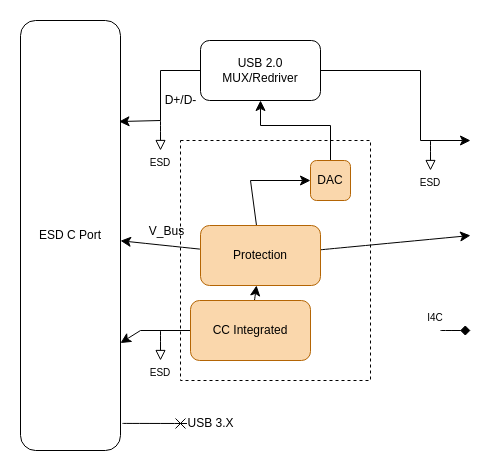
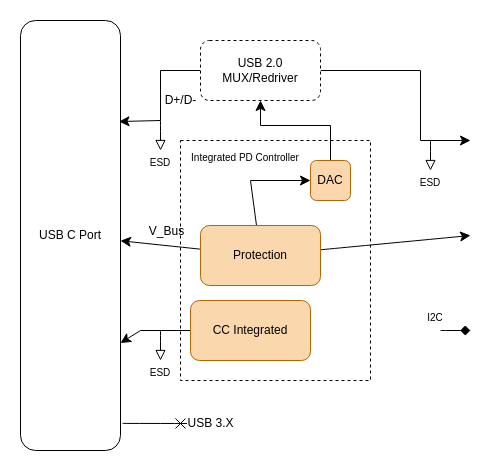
node "USB 2.0 MUX/Redriver": style solid -> dashed
node "Integrated PD Controller": added
node "ESD C Port": label "ESD C Port" -> "USB C Port"
edge "CC Integrated" -> "Protection": removed
node "I4C": label "I4C" -> "I2C"
